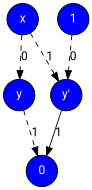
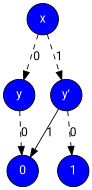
edge "1" -> "y'": reversed
edge "y" -> "0": label "1" -> "0"
